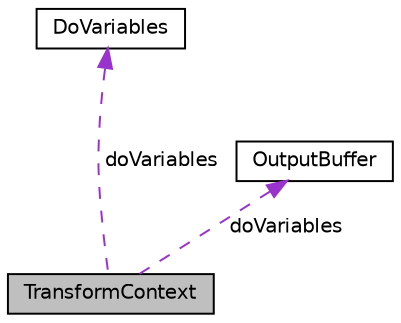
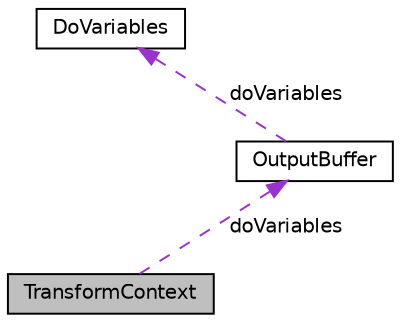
edge "TransformContext" -> "DoVariables": now "OutputBuffer" -> "DoVariables"
